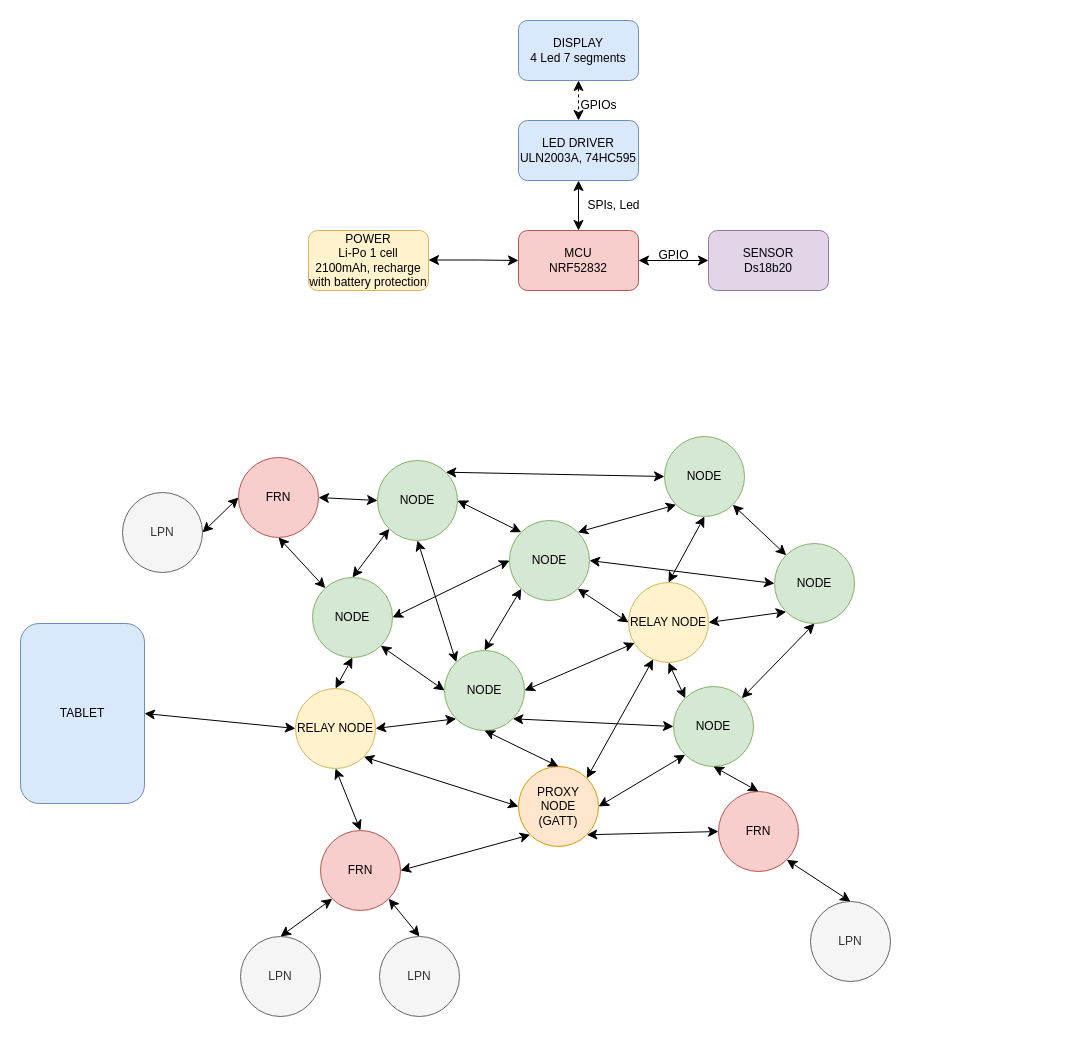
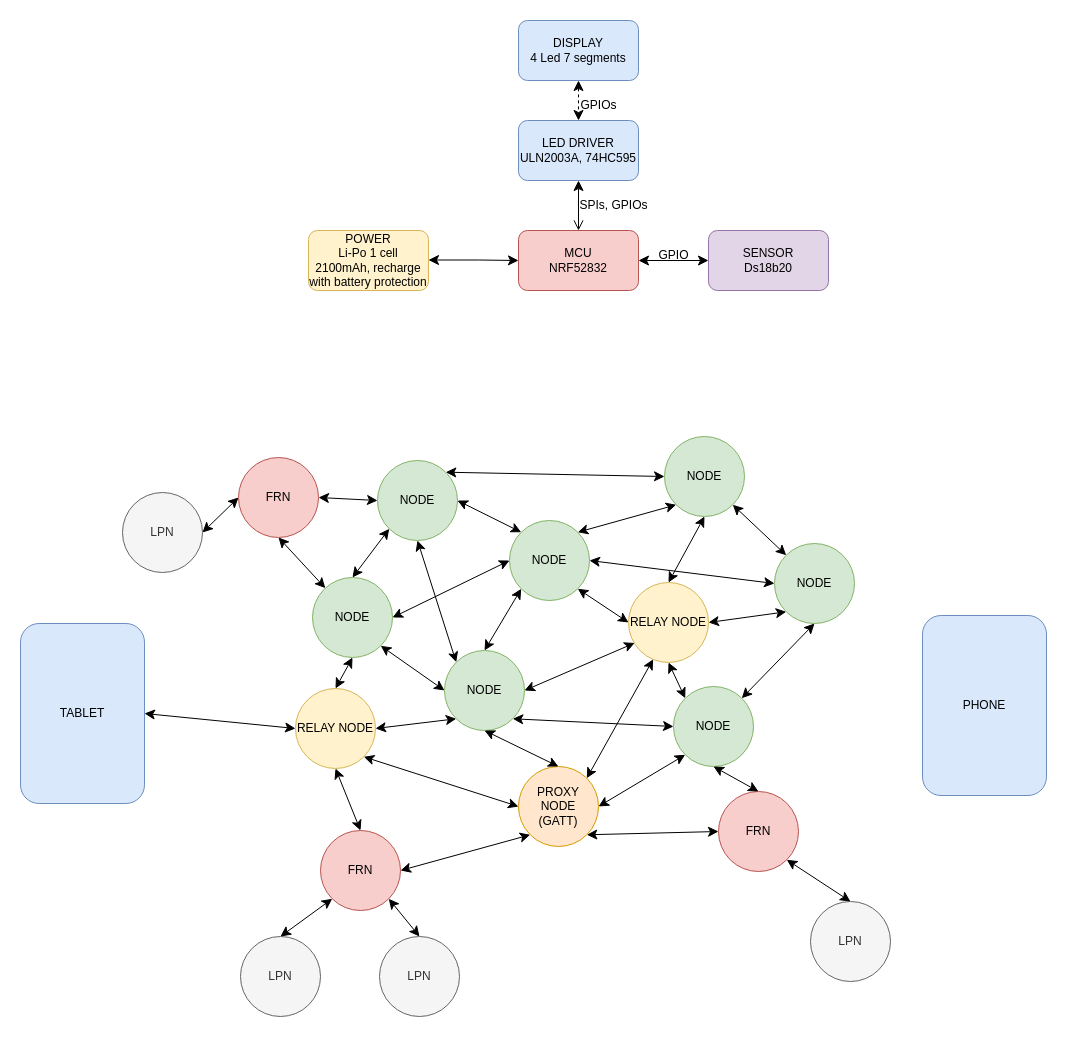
node "SPIs, Led": label "SPIs, Led" -> "SPIs, GPIOs"
edge "LED DRIVER ULN2003A, 74HC595" -- "MCU NRF52832": arrowhead classic -> open
node "PHONE": added
